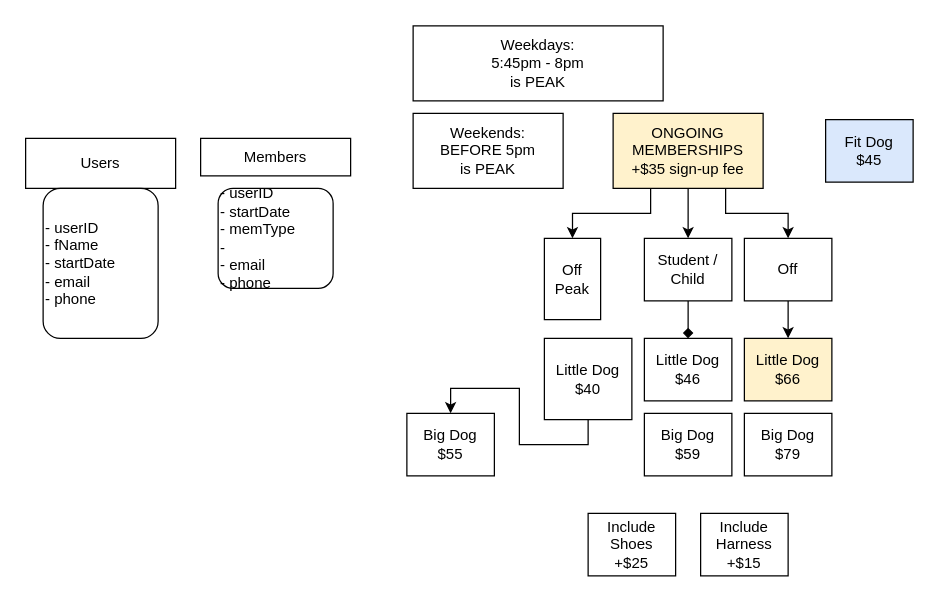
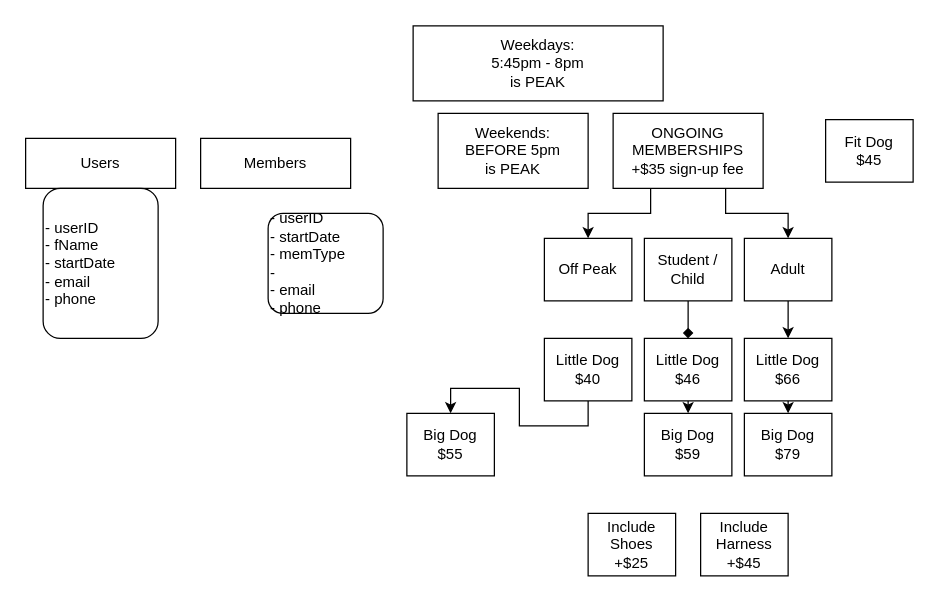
node "Weekends: BEFORE 5pm is PEAK": moved (488, 151) -> (513, 151)
node "ONGOING MEMBERSHIPS +$35 sign-up fee": fillcolor #fff2cc -> #ffffff
node "Fit Dog $45": fillcolor #dae8fc -> #ffffff
node "Members": size 150x38 -> 150x50
edge "ONGOING MEMBERSHIPS +$35 sign-up fee" -> "Student / Child": removed
node "- userID - startDate - memType - - email - phone": moved (276, 238) -> (326, 263)
node "Off": label "Off" -> "Adult"
node "Off Peak": size 56x81 -> 88x63
node "Little Dog $66": fillcolor #fff2cc -> #ffffff
node "Little Dog $40": size 88x81 -> 88x63
edge "Little Dog $46" -> "Big Dog $59": added
edge "Little Dog $66" -> "Big Dog $79": added
node "Include Harness +$15": label "Include Harness +$15" -> "Include Harness +$45"
